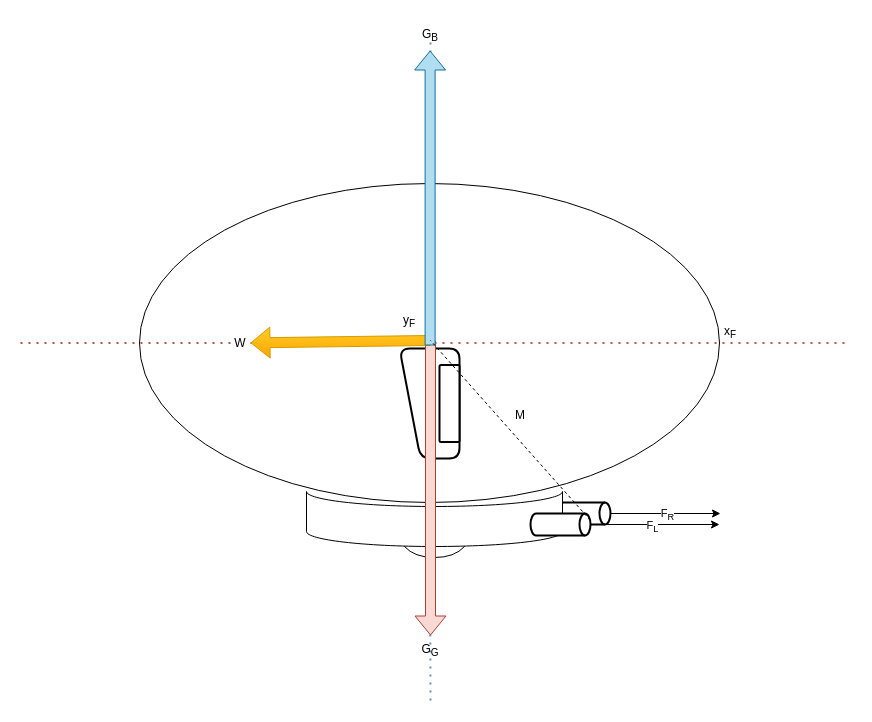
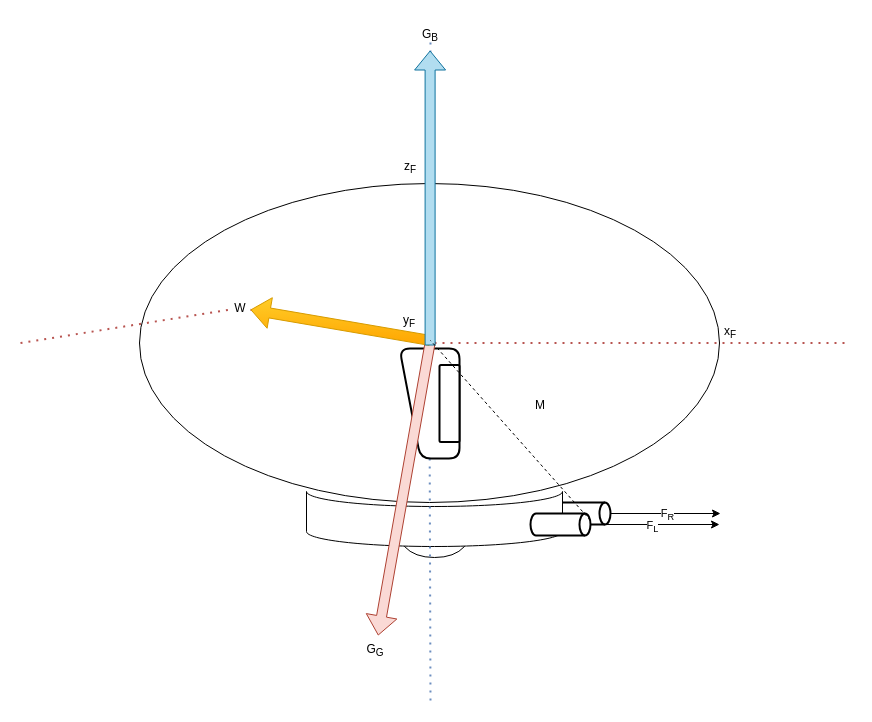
node "zF": added
node "W": moved (241, 343) -> (241, 308)
node "M": moved (521, 416) -> (541, 406)
node "GG": moved (431, 651) -> (376, 651)
